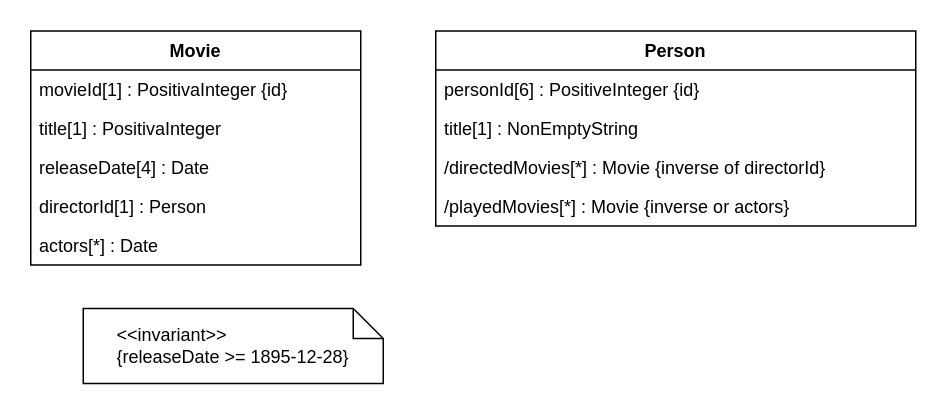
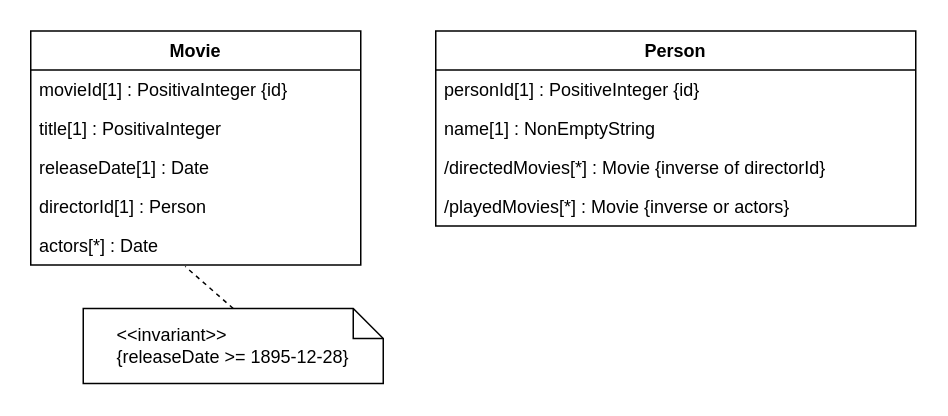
node "personId[6] : PositiveInteger {id}": label "personId[6] : PositiveInteger {id}" -> "personId[1] : PositiveInteger {id}"
node "title[1] : NonEmptyString": label "title[1] : NonEmptyString" -> "name[1] : NonEmptyString"
node "releaseDate[4] : Date": label "releaseDate[4] : Date" -> "releaseDate[1] : Date"
edge "actors[*] : Date" -- "<<invariant>> {releaseDate >= 1895-12-28}": added
